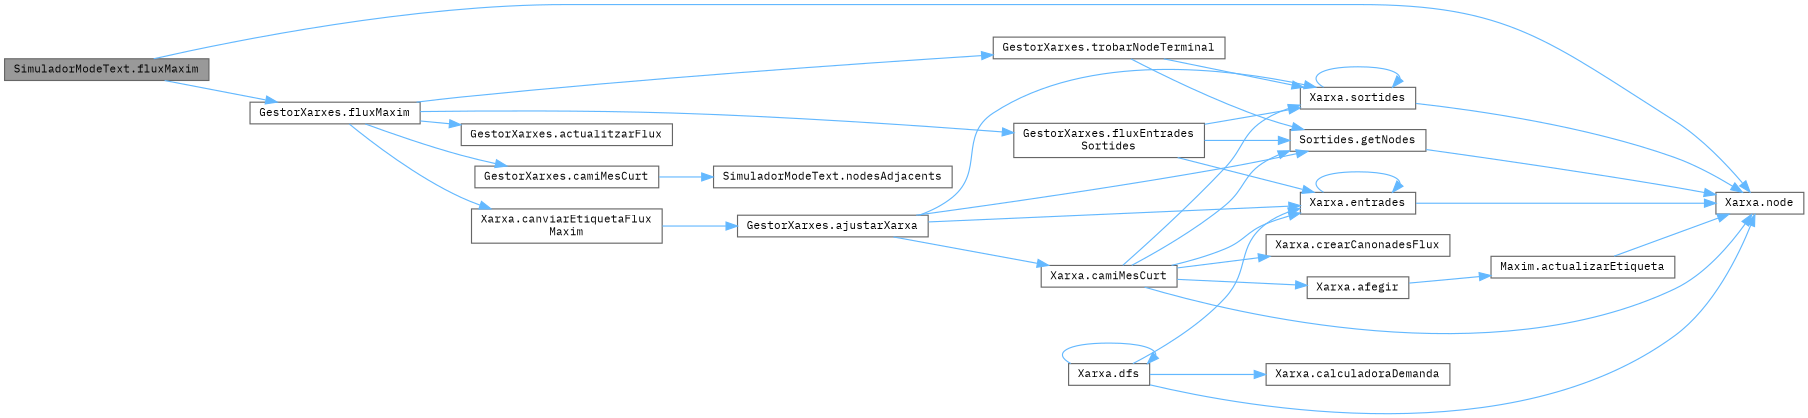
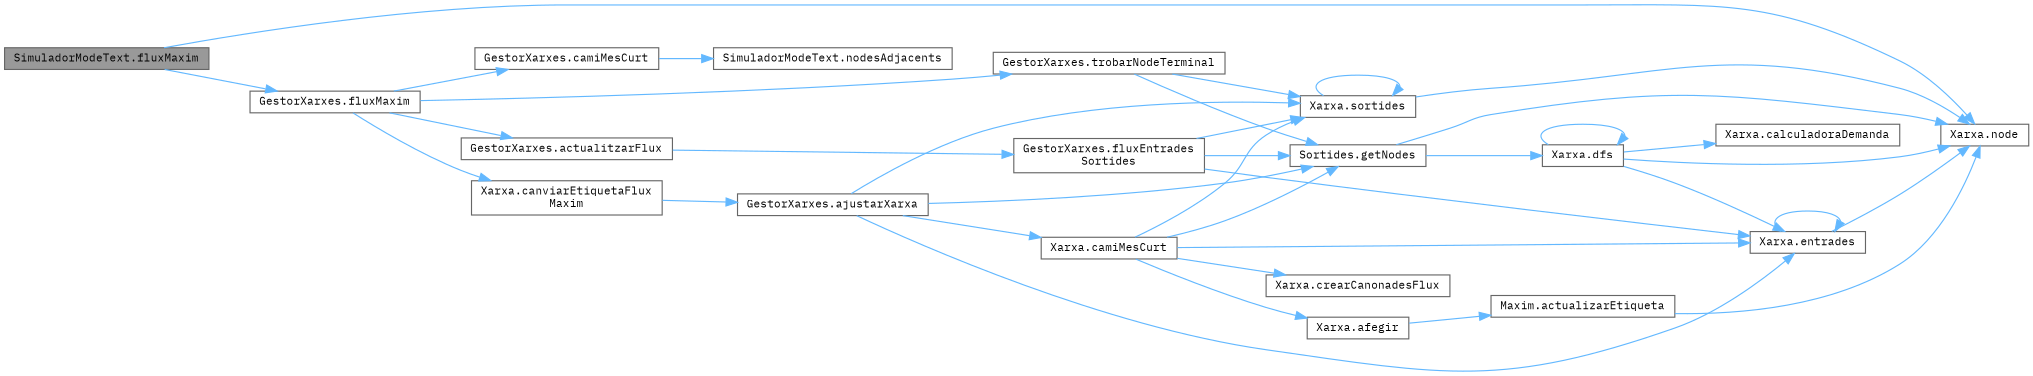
edge "GestorXarxes.fluxMaxim" -> "GestorXarxes.fluxEntrades Sortides": now "GestorXarxes.actualitzarFlux" -> "GestorXarxes.fluxEntrades Sortides"
edge "Sortides.getNodes" -> "Xarxa.dfs": added
edge "Xarxa.camiMesCurt" -> "Xarxa.node": removed
